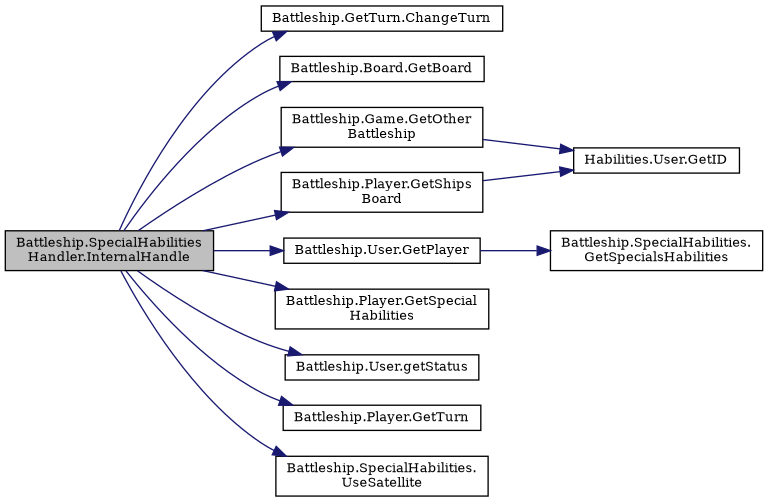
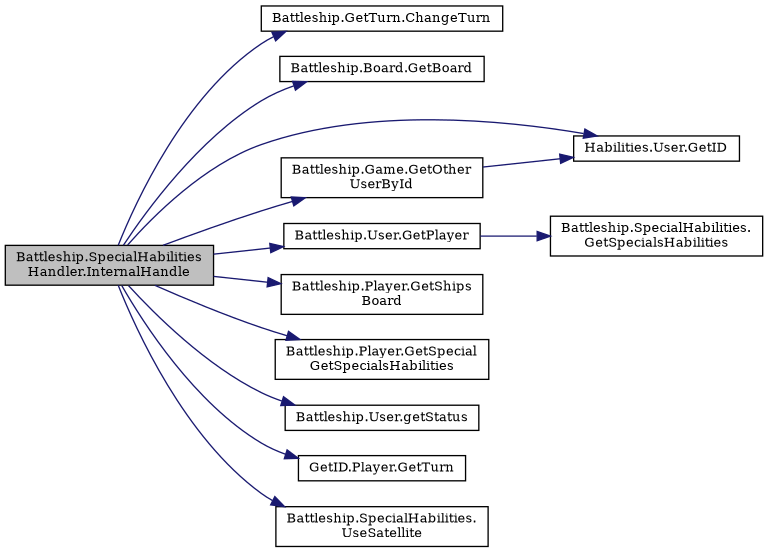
node "Battleship.Game.GetOther Battleship": label "Battleship.Game.GetOther Battleship" -> "Battleship.Game.GetOther UserById"
edge "Battleship.Player.GetShips Board" -> "Habilities.User.GetID": now "Battleship.SpecialHabilities Handler.InternalHandle" -> "Habilities.User.GetID"
node "Battleship.Player.GetSpecial Habilities": label "Battleship.Player.GetSpecial Habilities" -> "Battleship.Player.GetSpecial GetSpecialsHabilities"
node "Battleship.Player.GetTurn": label "Battleship.Player.GetTurn" -> "GetID.Player.GetTurn"
